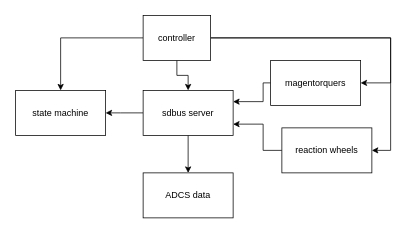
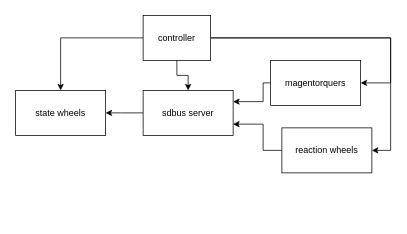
node "state machine": label "state machine" -> "state wheels"
edge "sdbus server" -> "ADCS data": removed
node "ADCS data": removed
